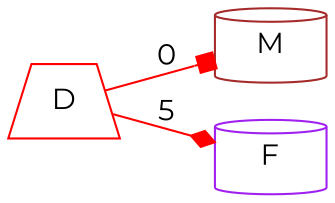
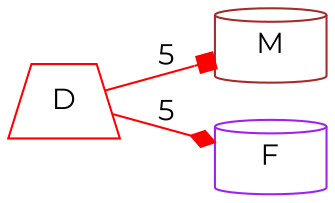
edge "D" -> "M": label "0" -> "5"
